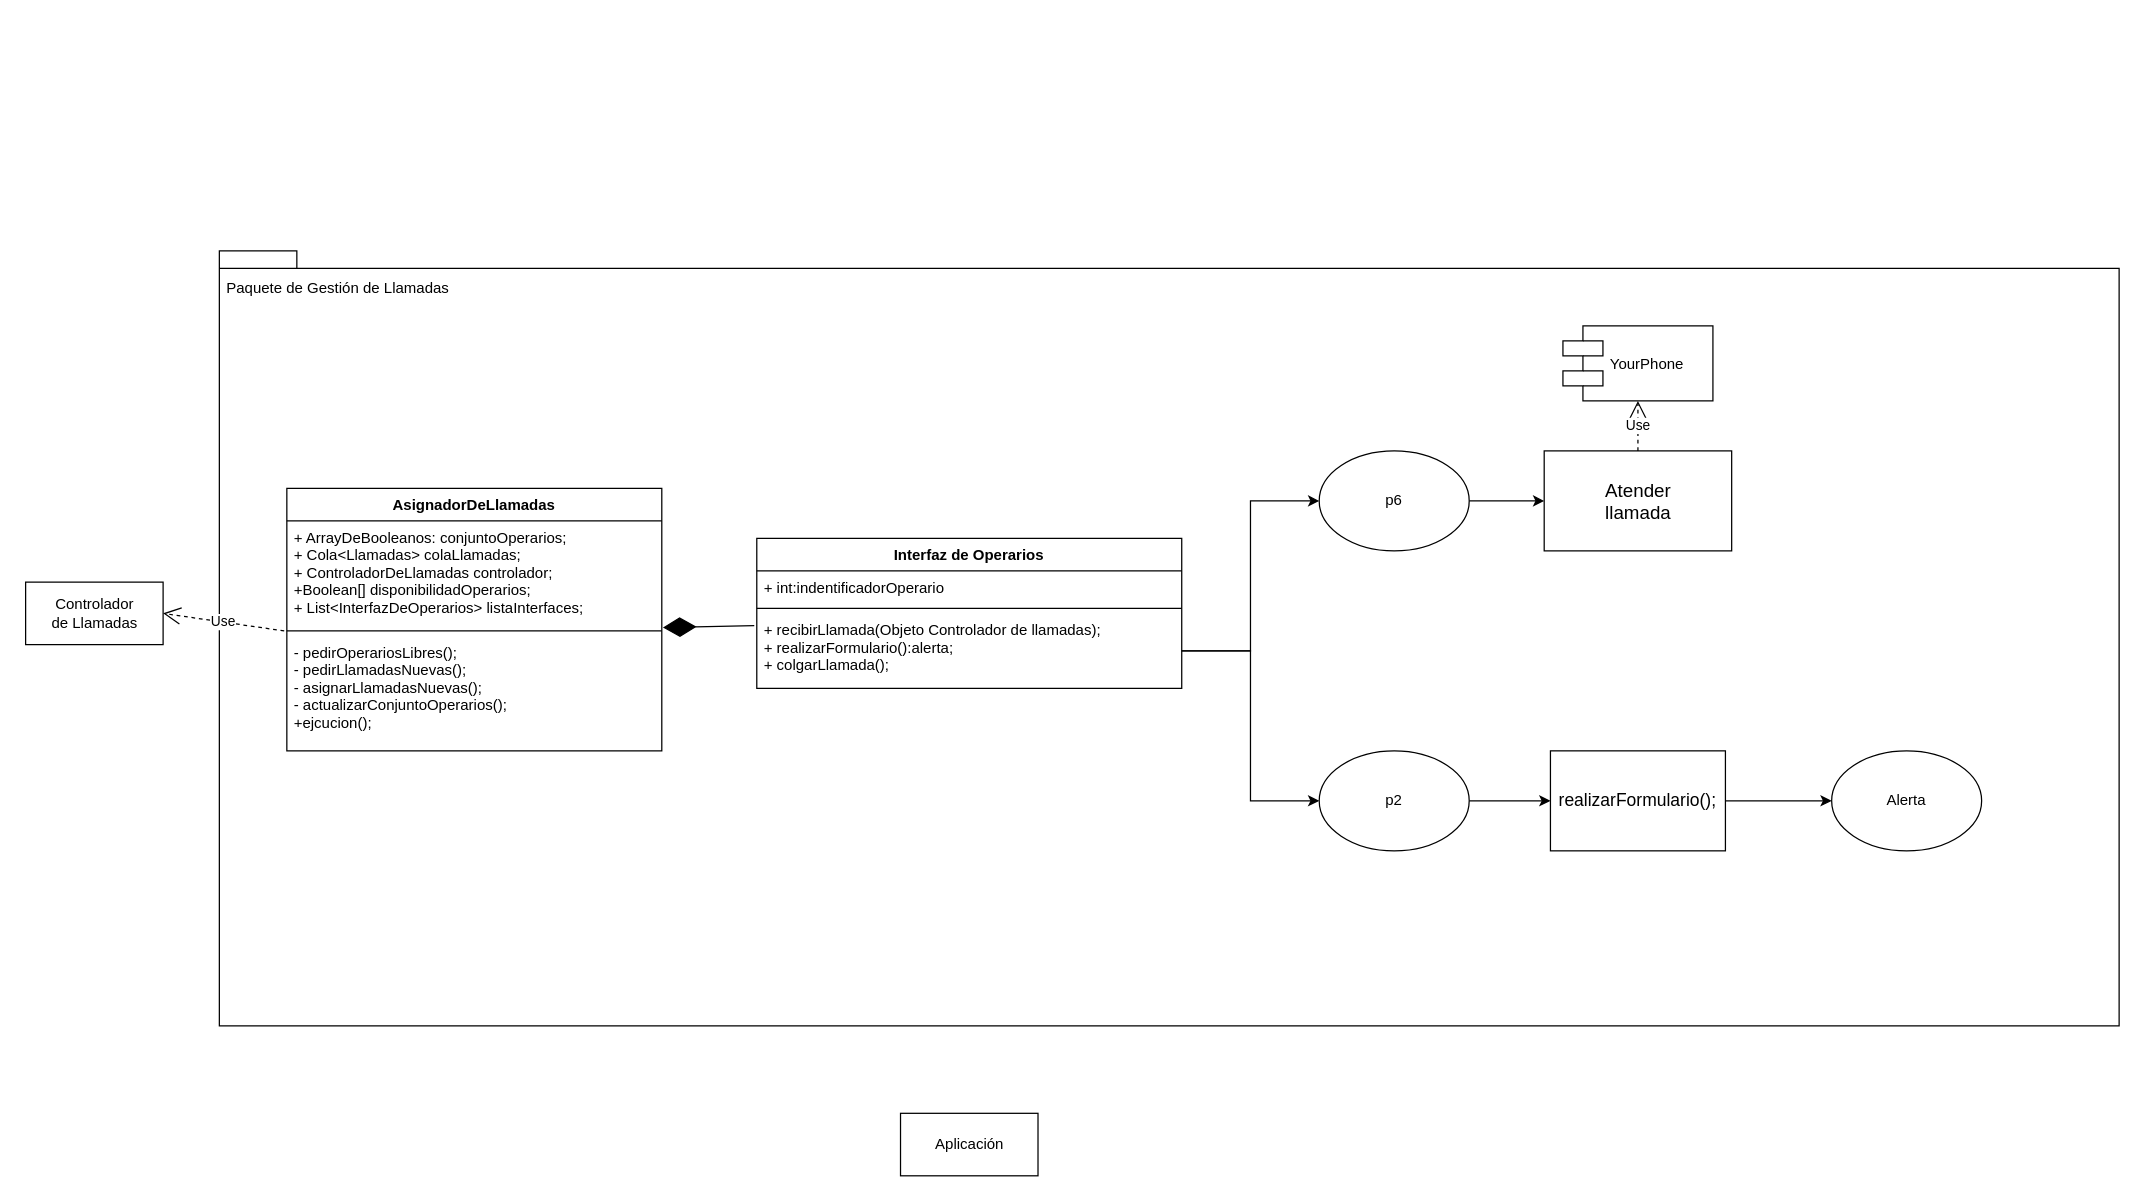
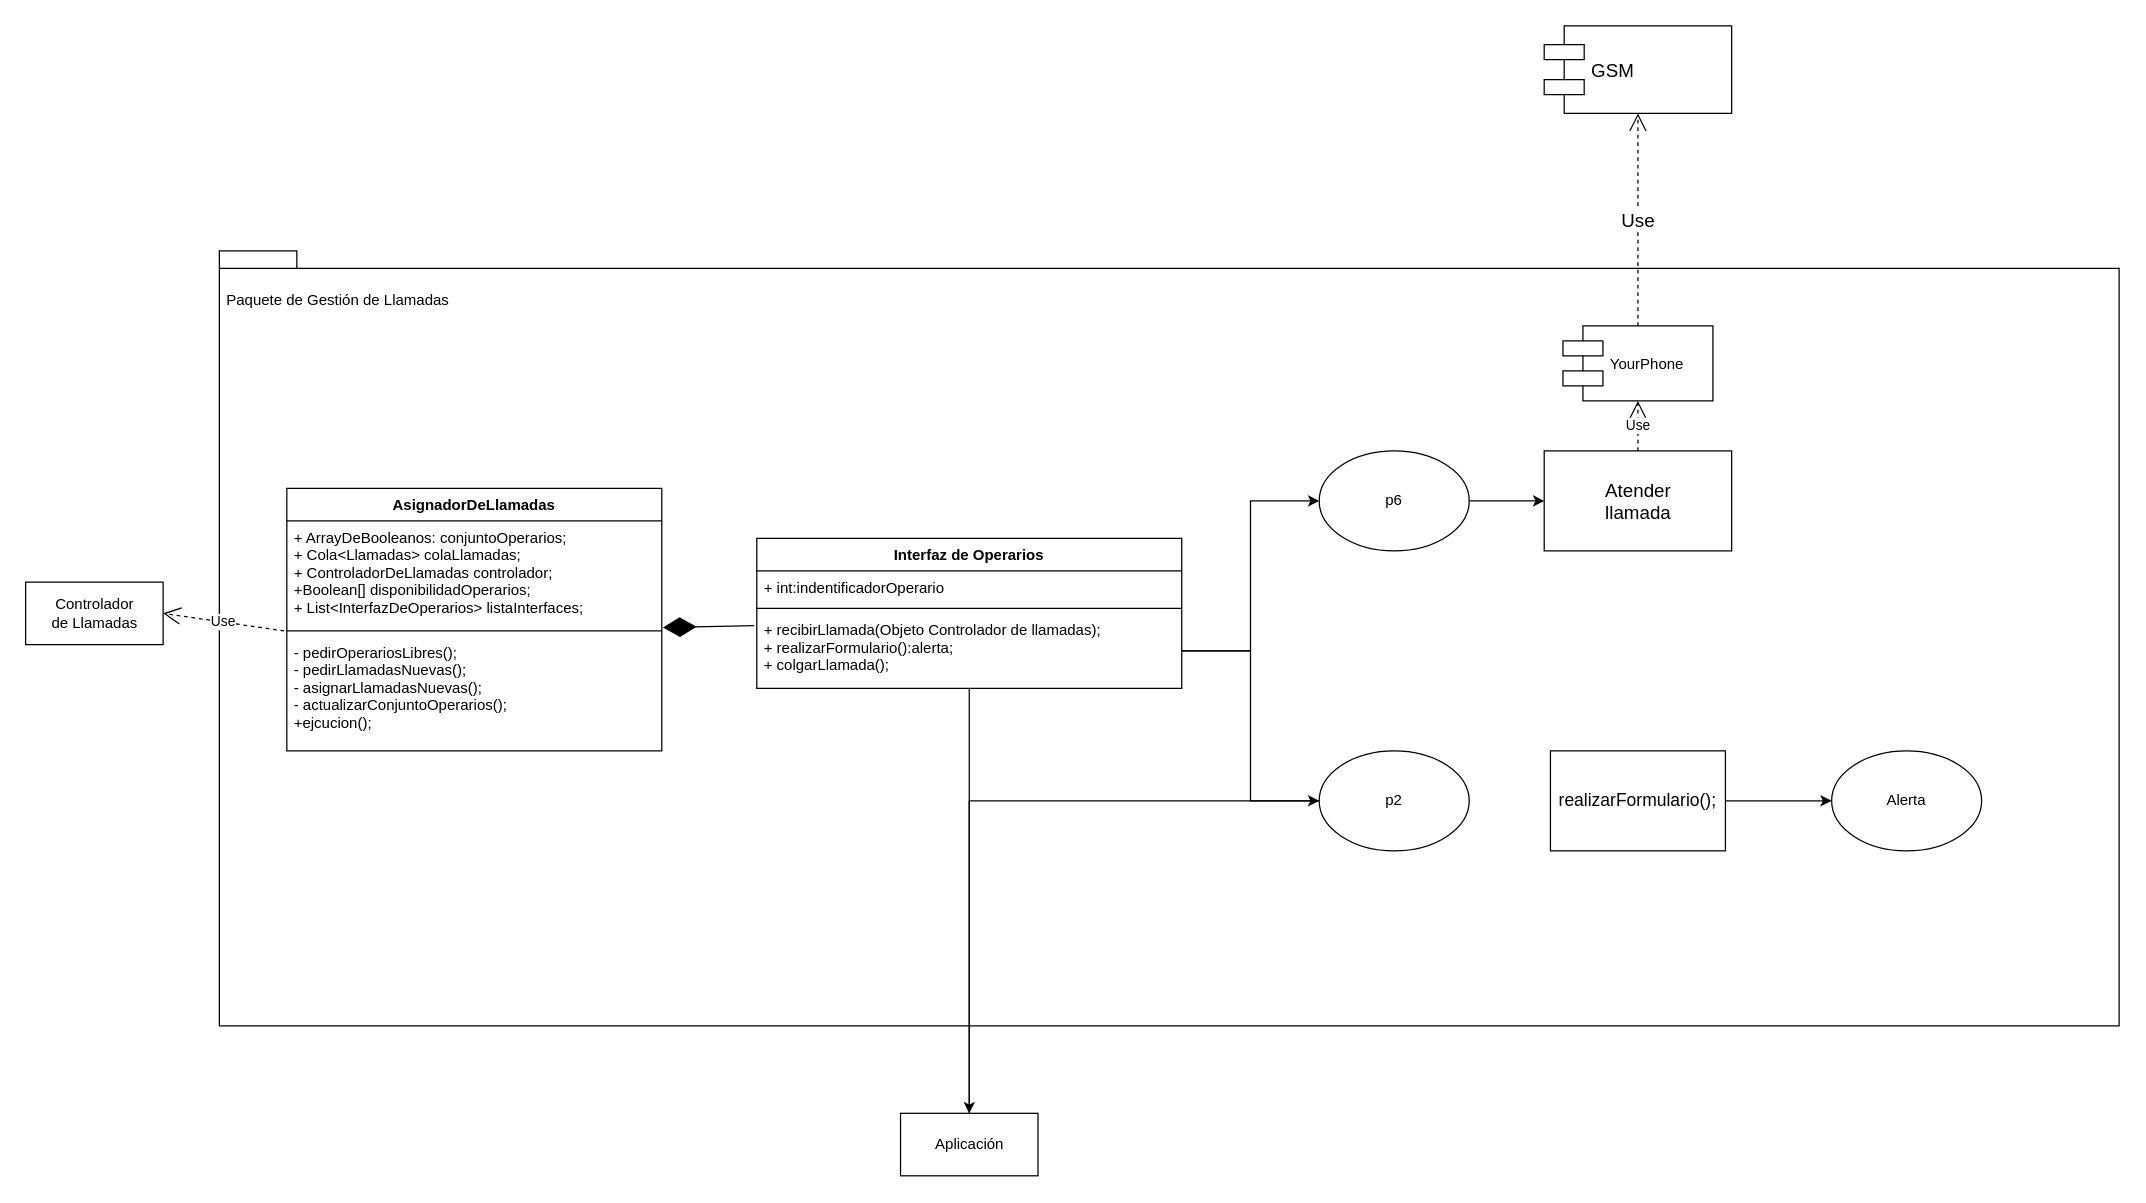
node "GSM": added
edge "YourPhone" -> "GSM": added, label "Use"
node "Paquete de Gestión de Llamadas": moved (349, 288) -> (349, 301)
edge "Interfaz de Operarios" -- "Aplicación": added
edge "p2" -> "realizarFormulario();": now "p2" -> "Aplicación"
